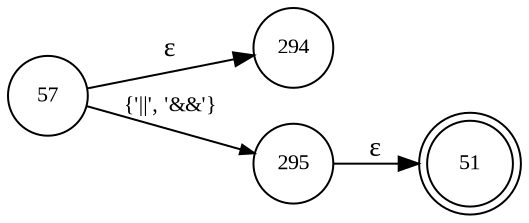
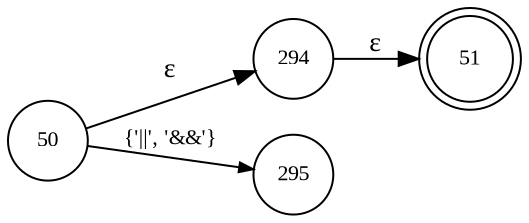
node "57": label "57" -> "50"
edge "295" -> "51": now "294" -> "51"
